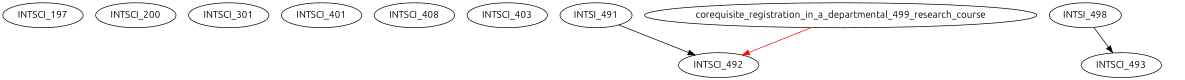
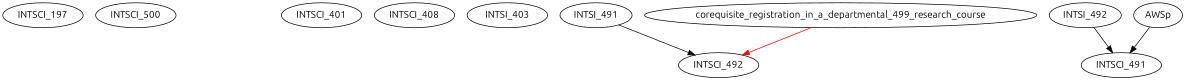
node "INTSCI_200": label "INTSCI_200" -> "INTSCI_500"
node "INTSCI_301": removed
node "INTSCI_403": label "INTSCI_403" -> "INTSI_403"
node "INTSI_498": label "INTSI_498" -> "INTSI_492"
node "AWSp": added
node "INTSCI_493": label "INTSCI_493" -> "INTSCI_491"
